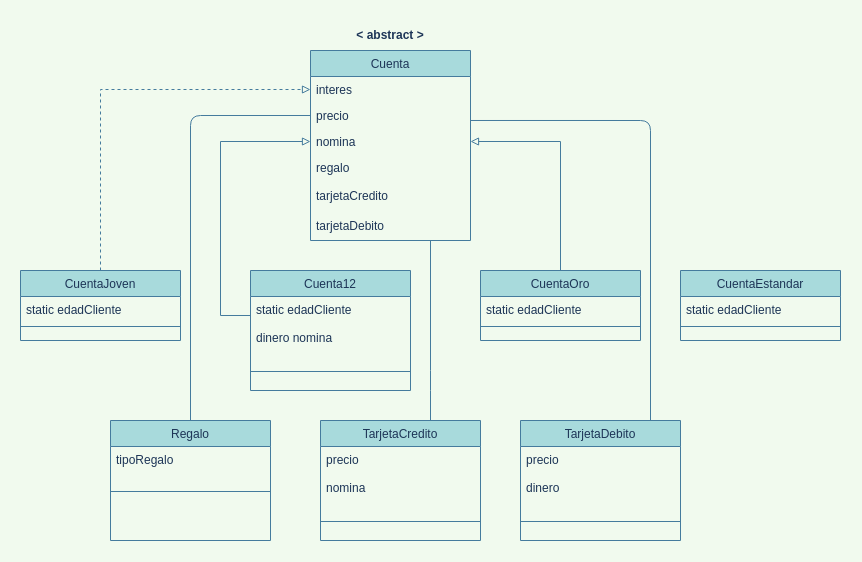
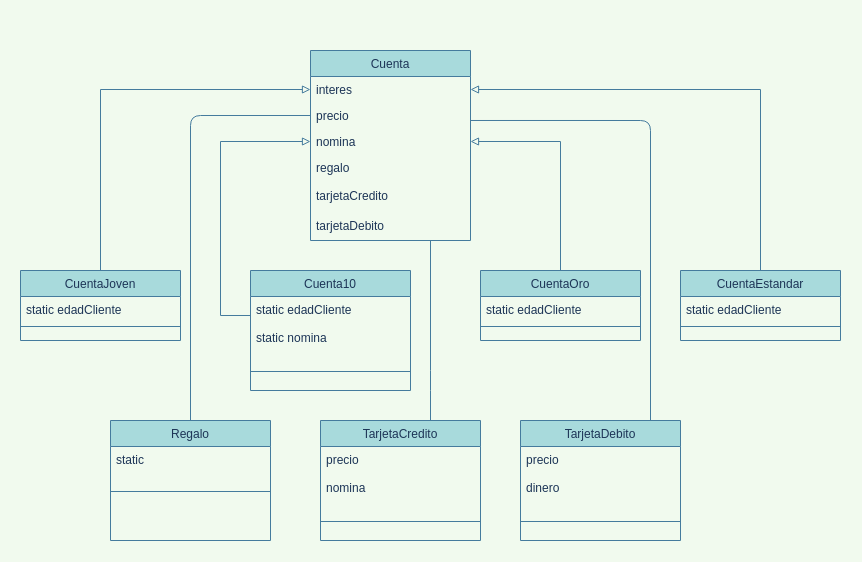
node "< abstract >": removed
edge "CuentaJoven" -> "interes": style dashed -> solid
edge "CuentaEstandar" -> "interes": added
node "Cuenta12": label "Cuenta12" -> "Cuenta10"
node "dinero nomina": label "dinero nomina" -> "static nomina"
node "tipoRegalo": label "tipoRegalo" -> "static"
